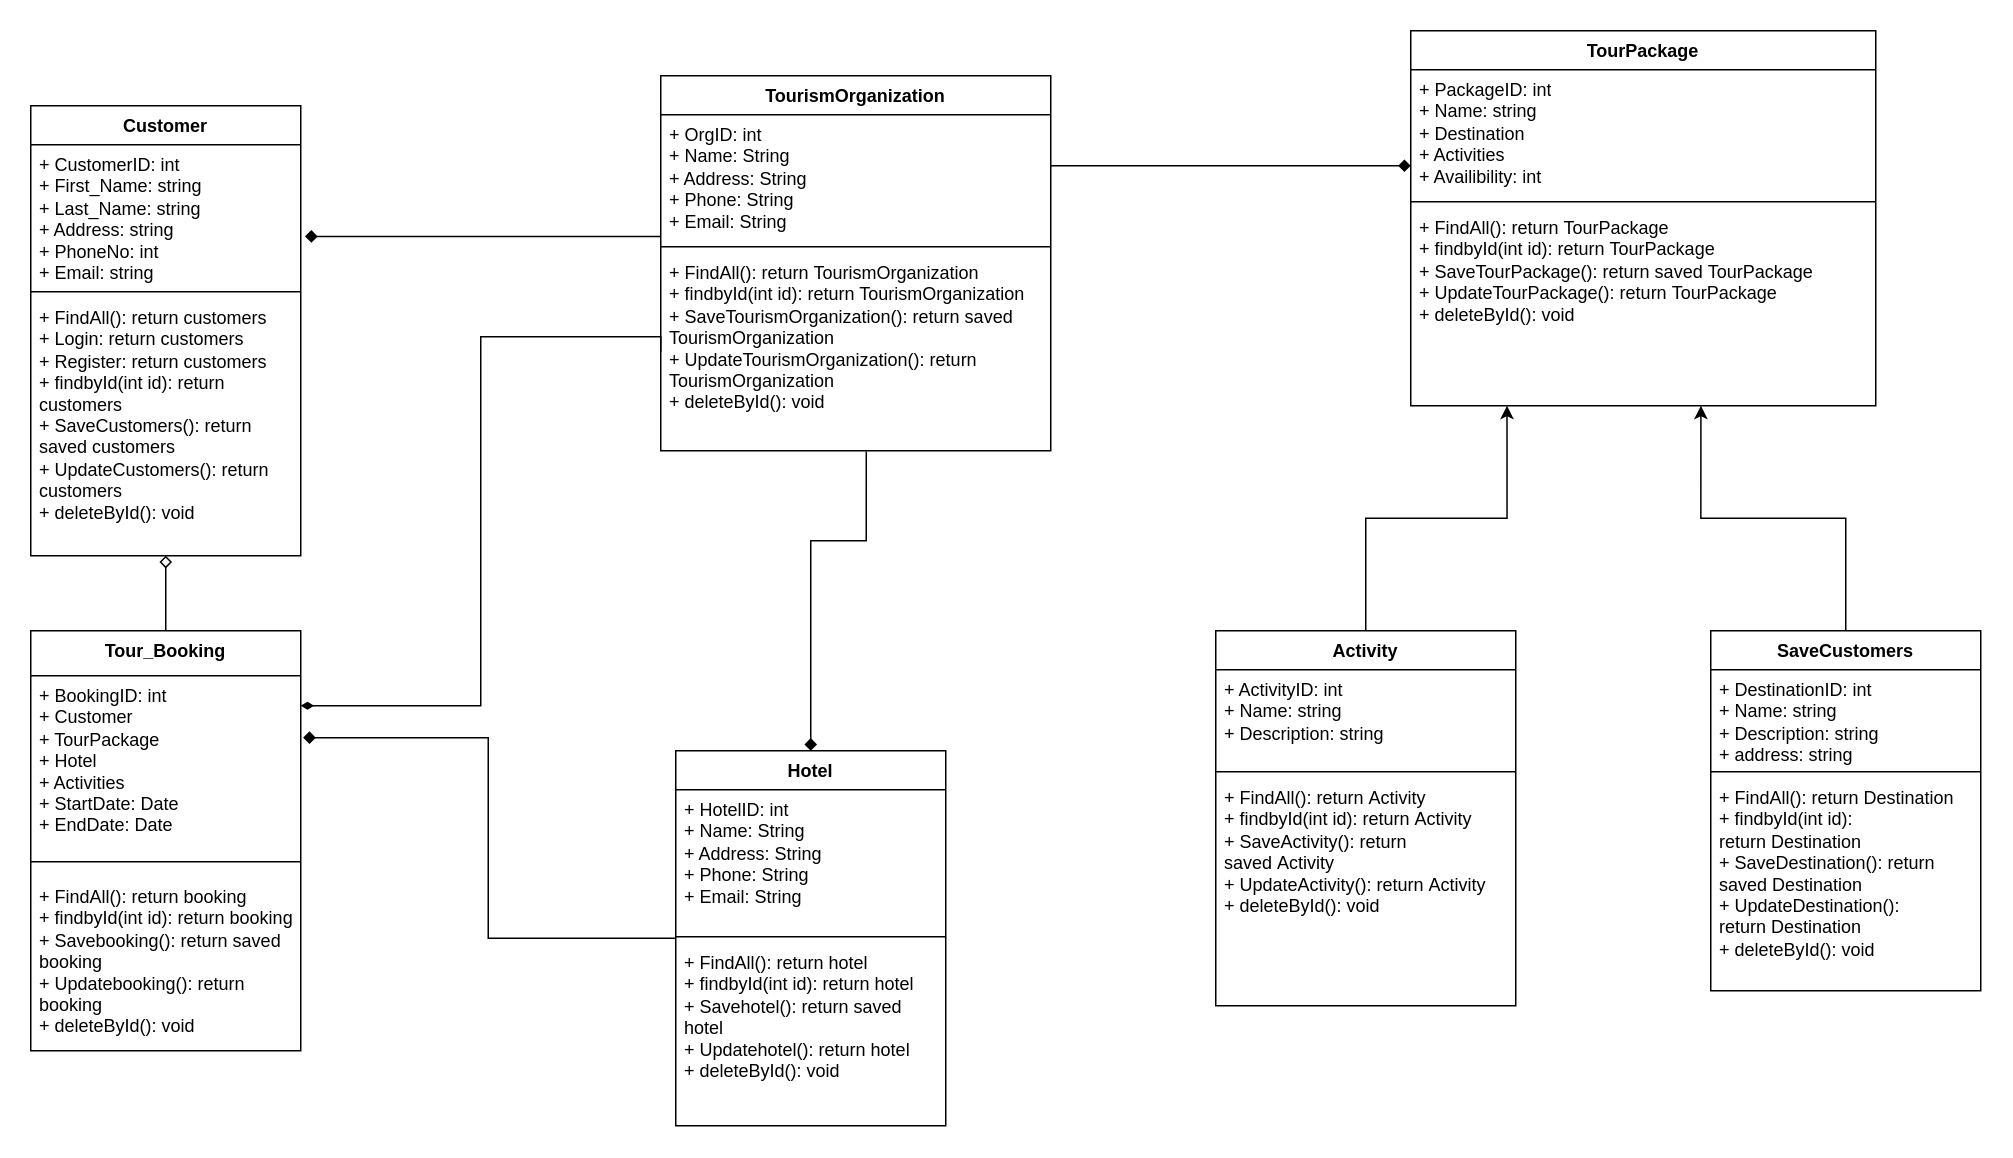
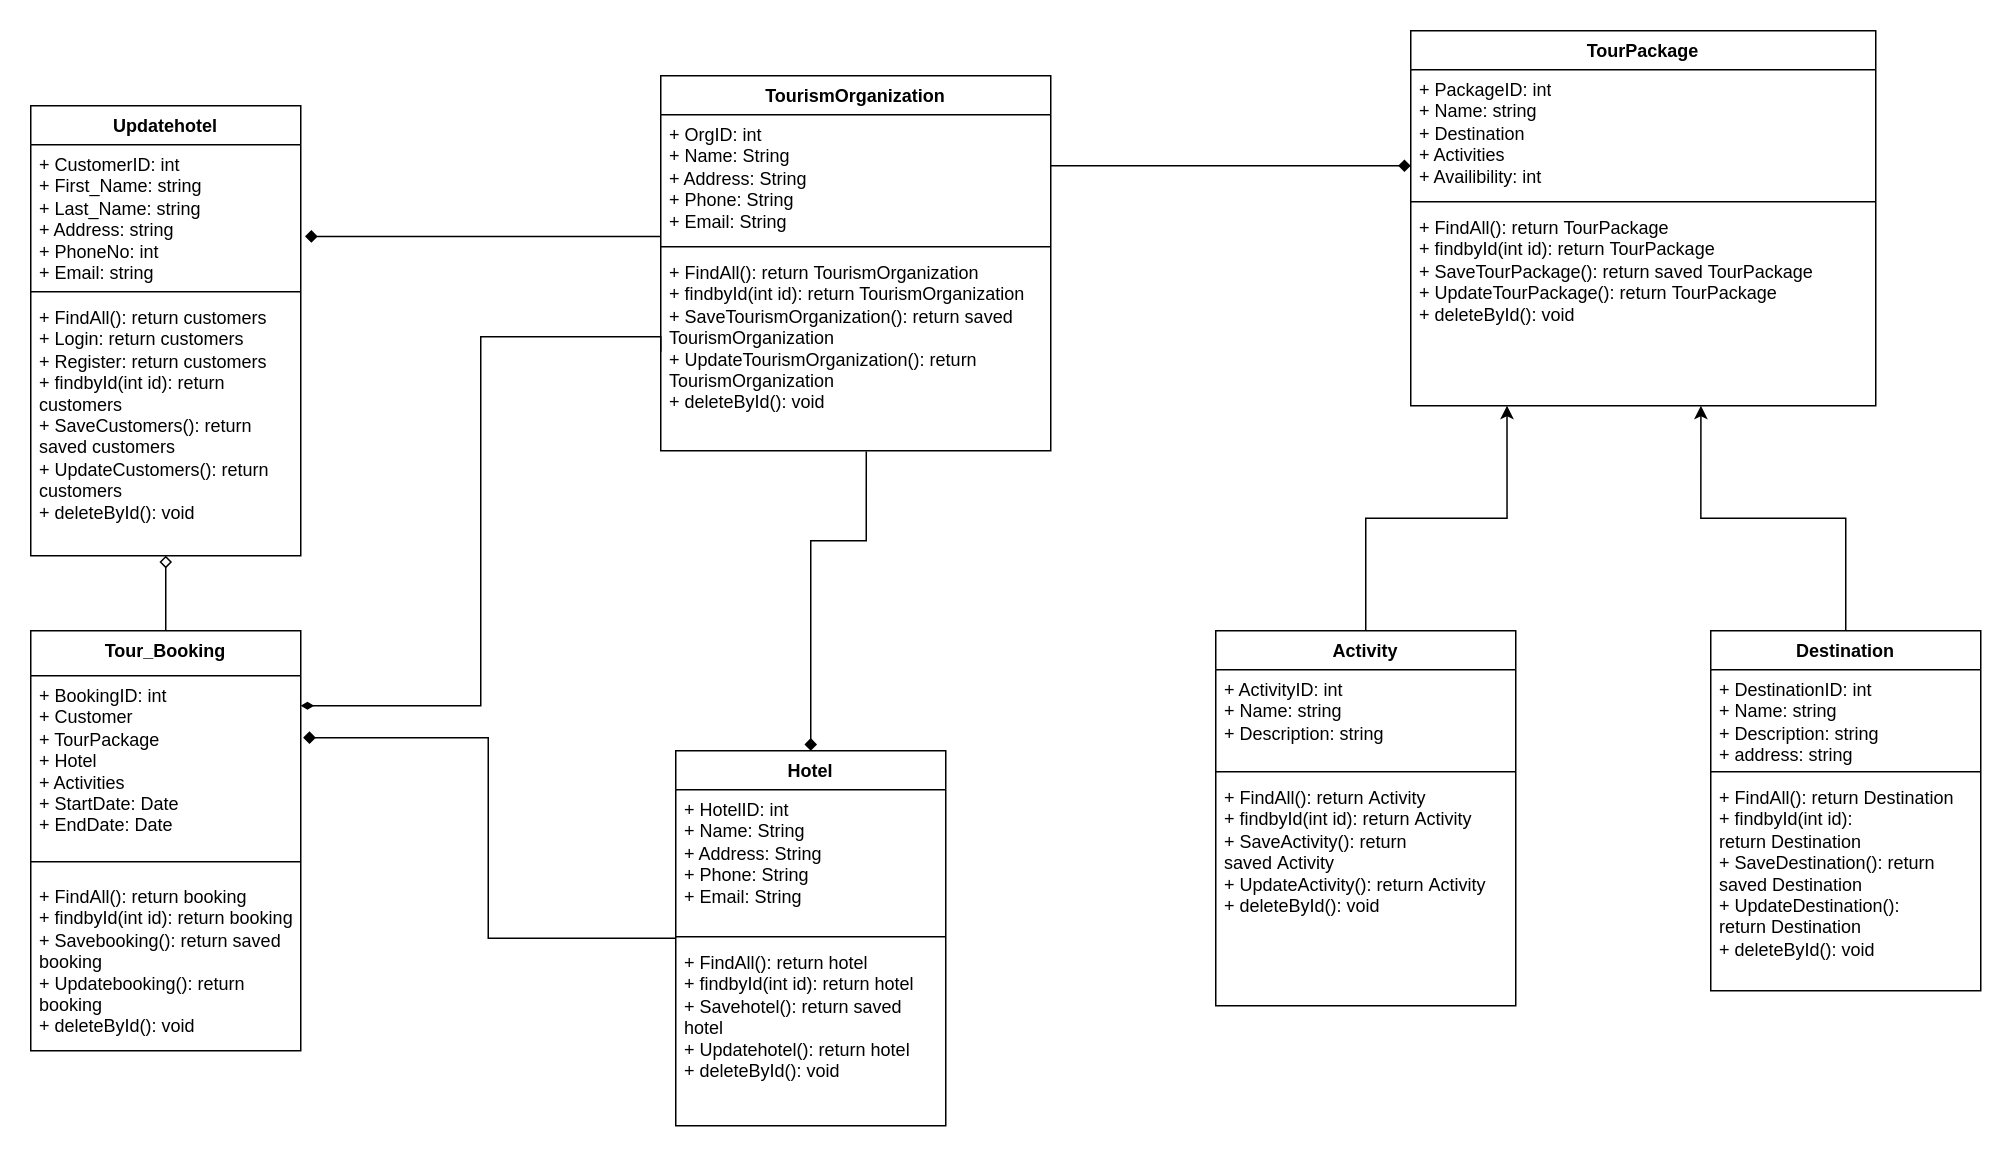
node "Customer": label "Customer" -> "Updatehotel"
node "SaveCustomers": label "SaveCustomers" -> "Destination"
